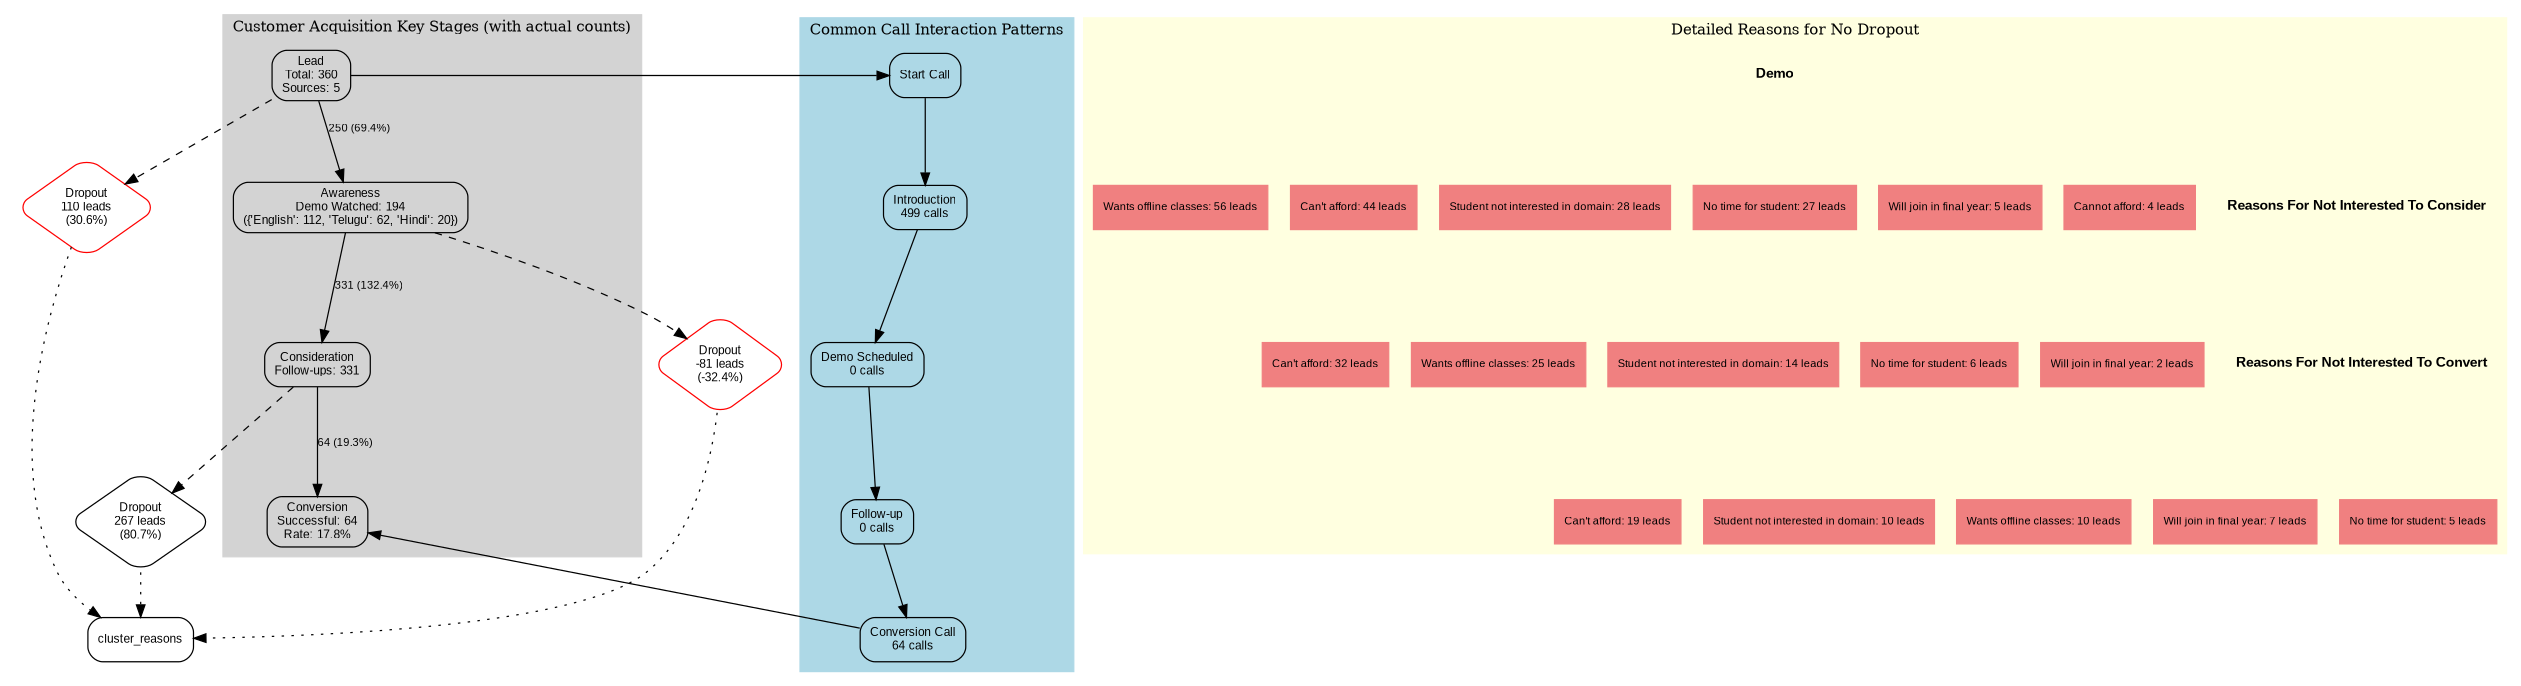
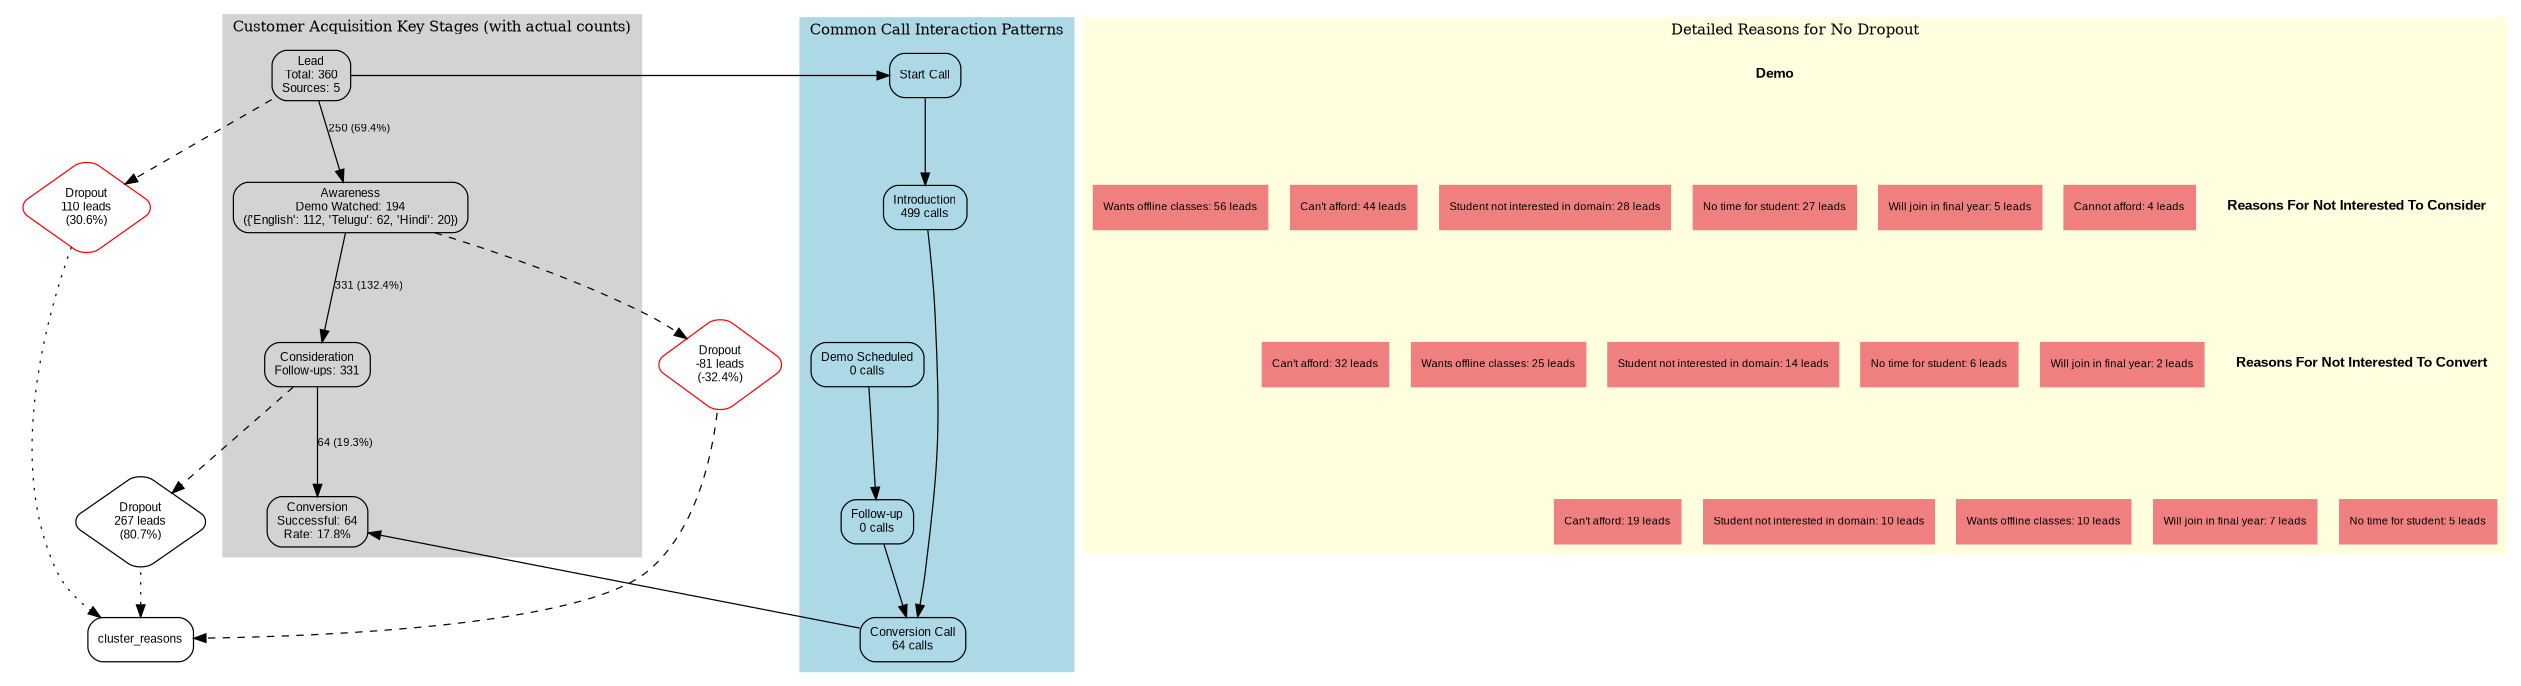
edge "Introduction 499 calls" -> "Demo Scheduled 0 calls": now "Introduction 499 calls" -> "Conversion Call 64 calls"
edge "Dropout -81 leads (-32.4%)" -> "cluster_reasons": style dotted -> dashed
